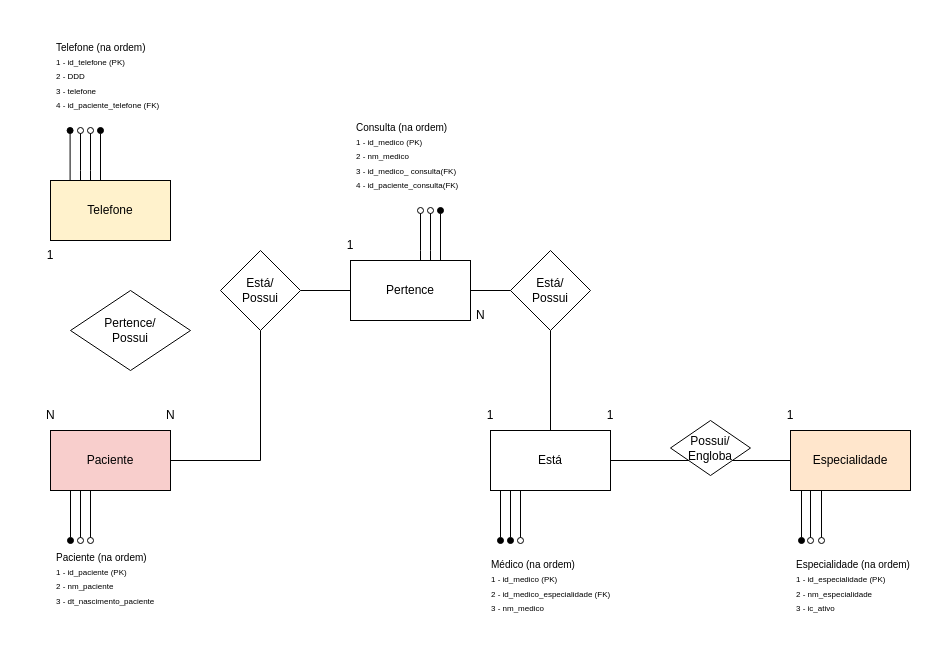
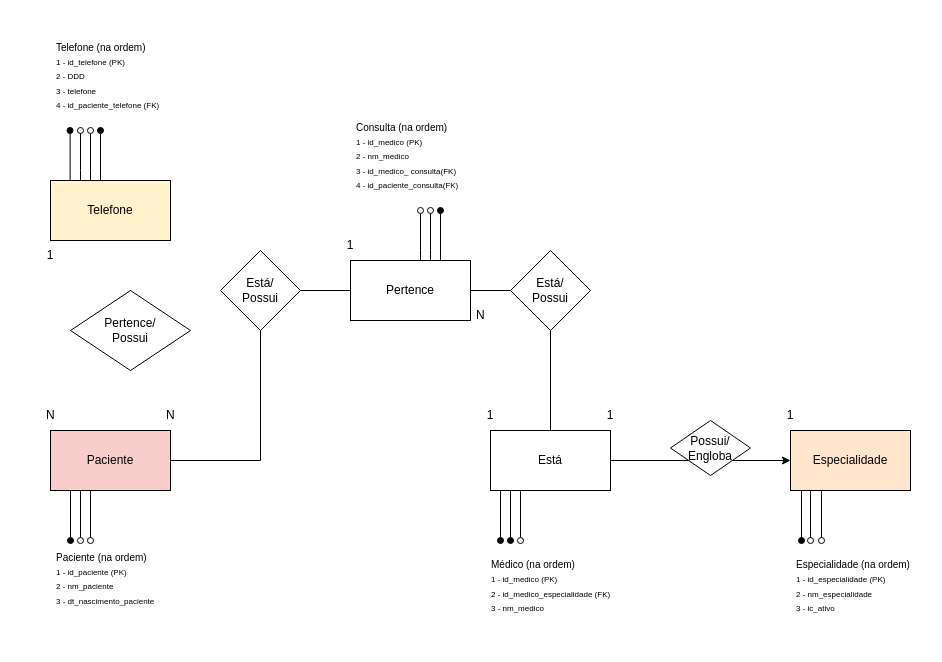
edge "Está" -- "Especialidade": arrowhead none -> classic
